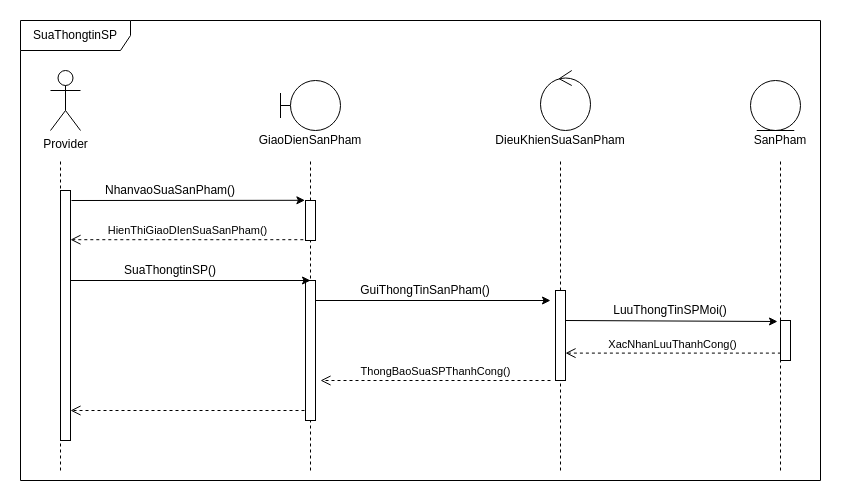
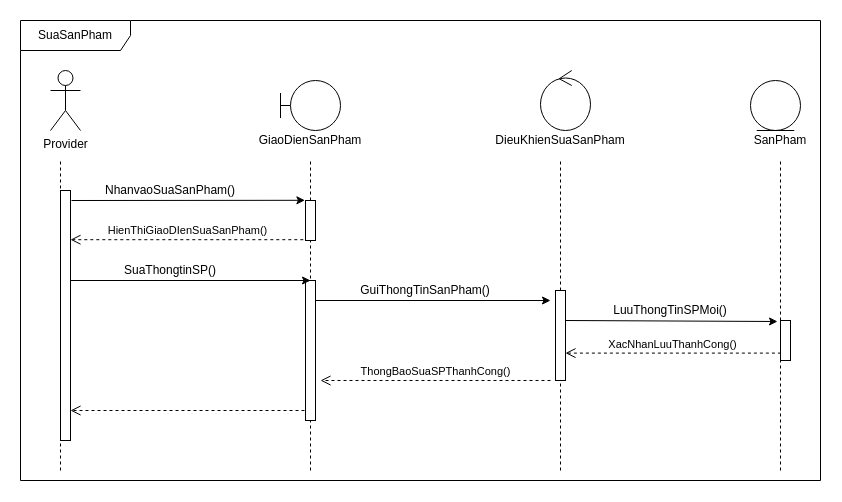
node "SuaThongtinSP": label "SuaThongtinSP" -> "SuaSanPham"
